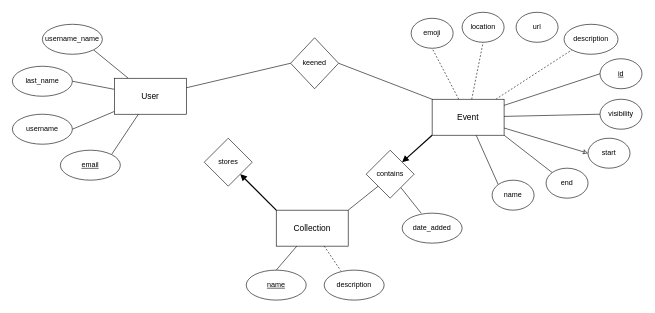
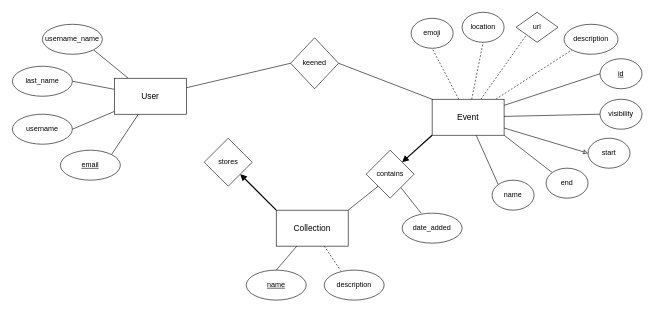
node "url": shape ellipse -> diamond
edge "url" -- "Event": added
